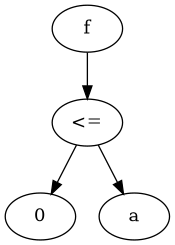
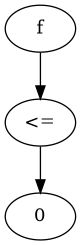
node "a": removed
